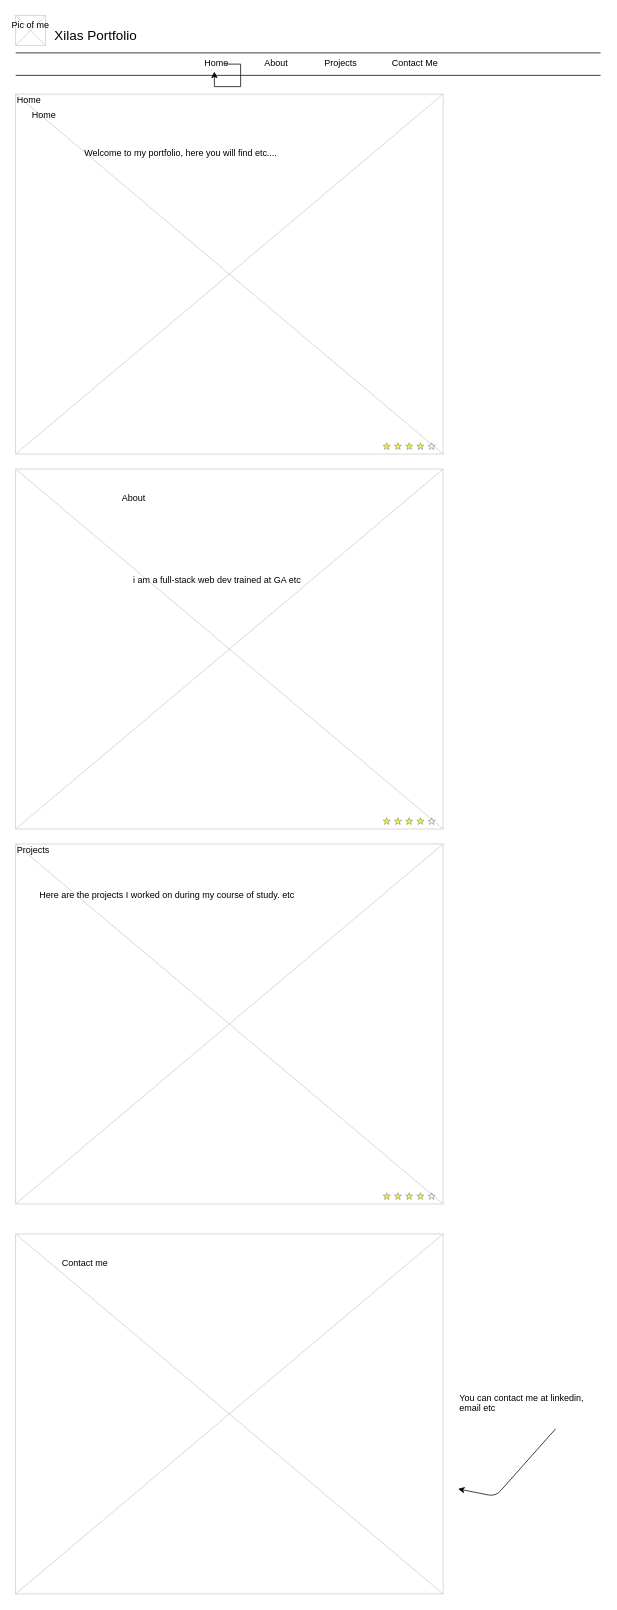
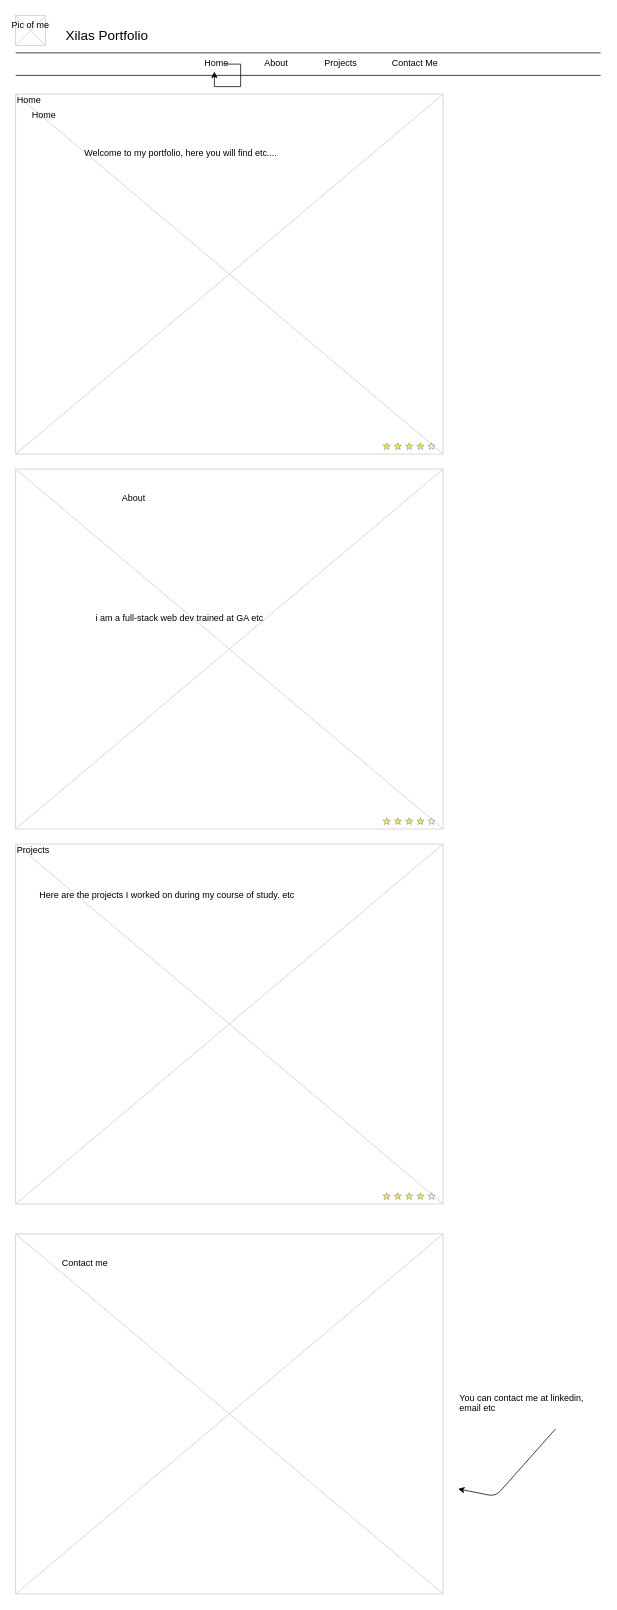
node "Xilas Portfolio": moved (139, 34) -> (150, 34)
node "i am a full-stack web dev trained at GA etc": moved (248, 597) -> (210, 634)
